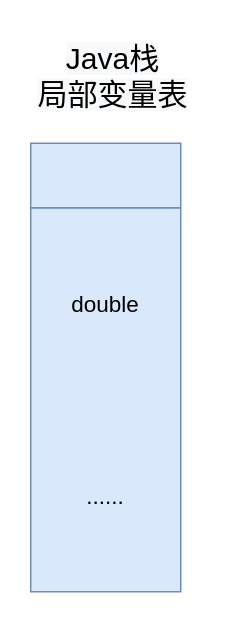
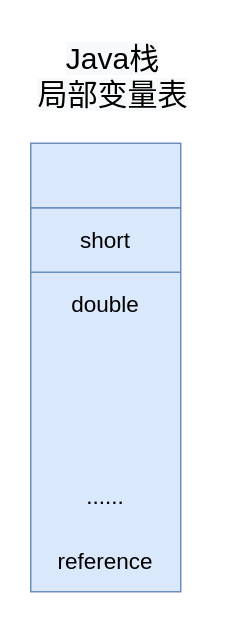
node "short": added
node "reference": added
